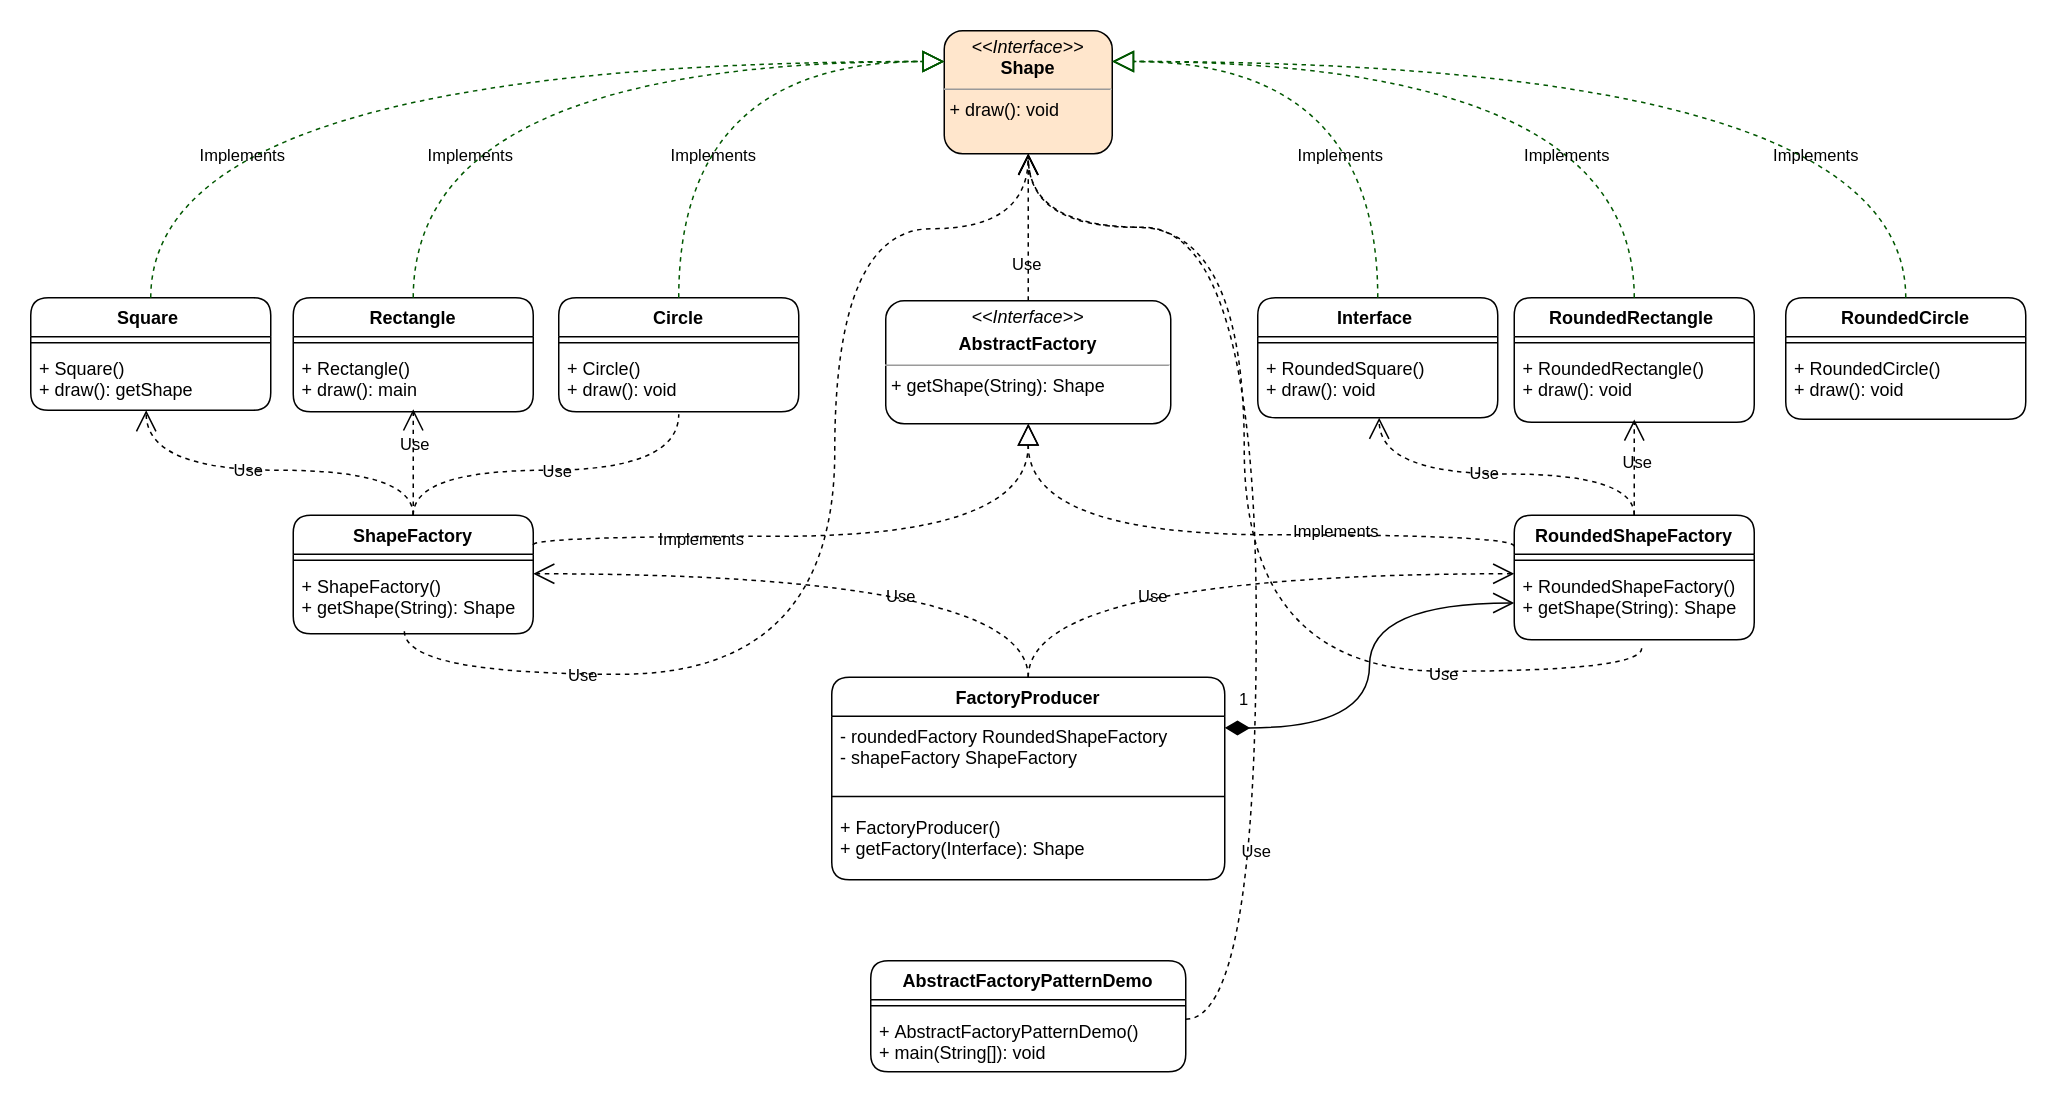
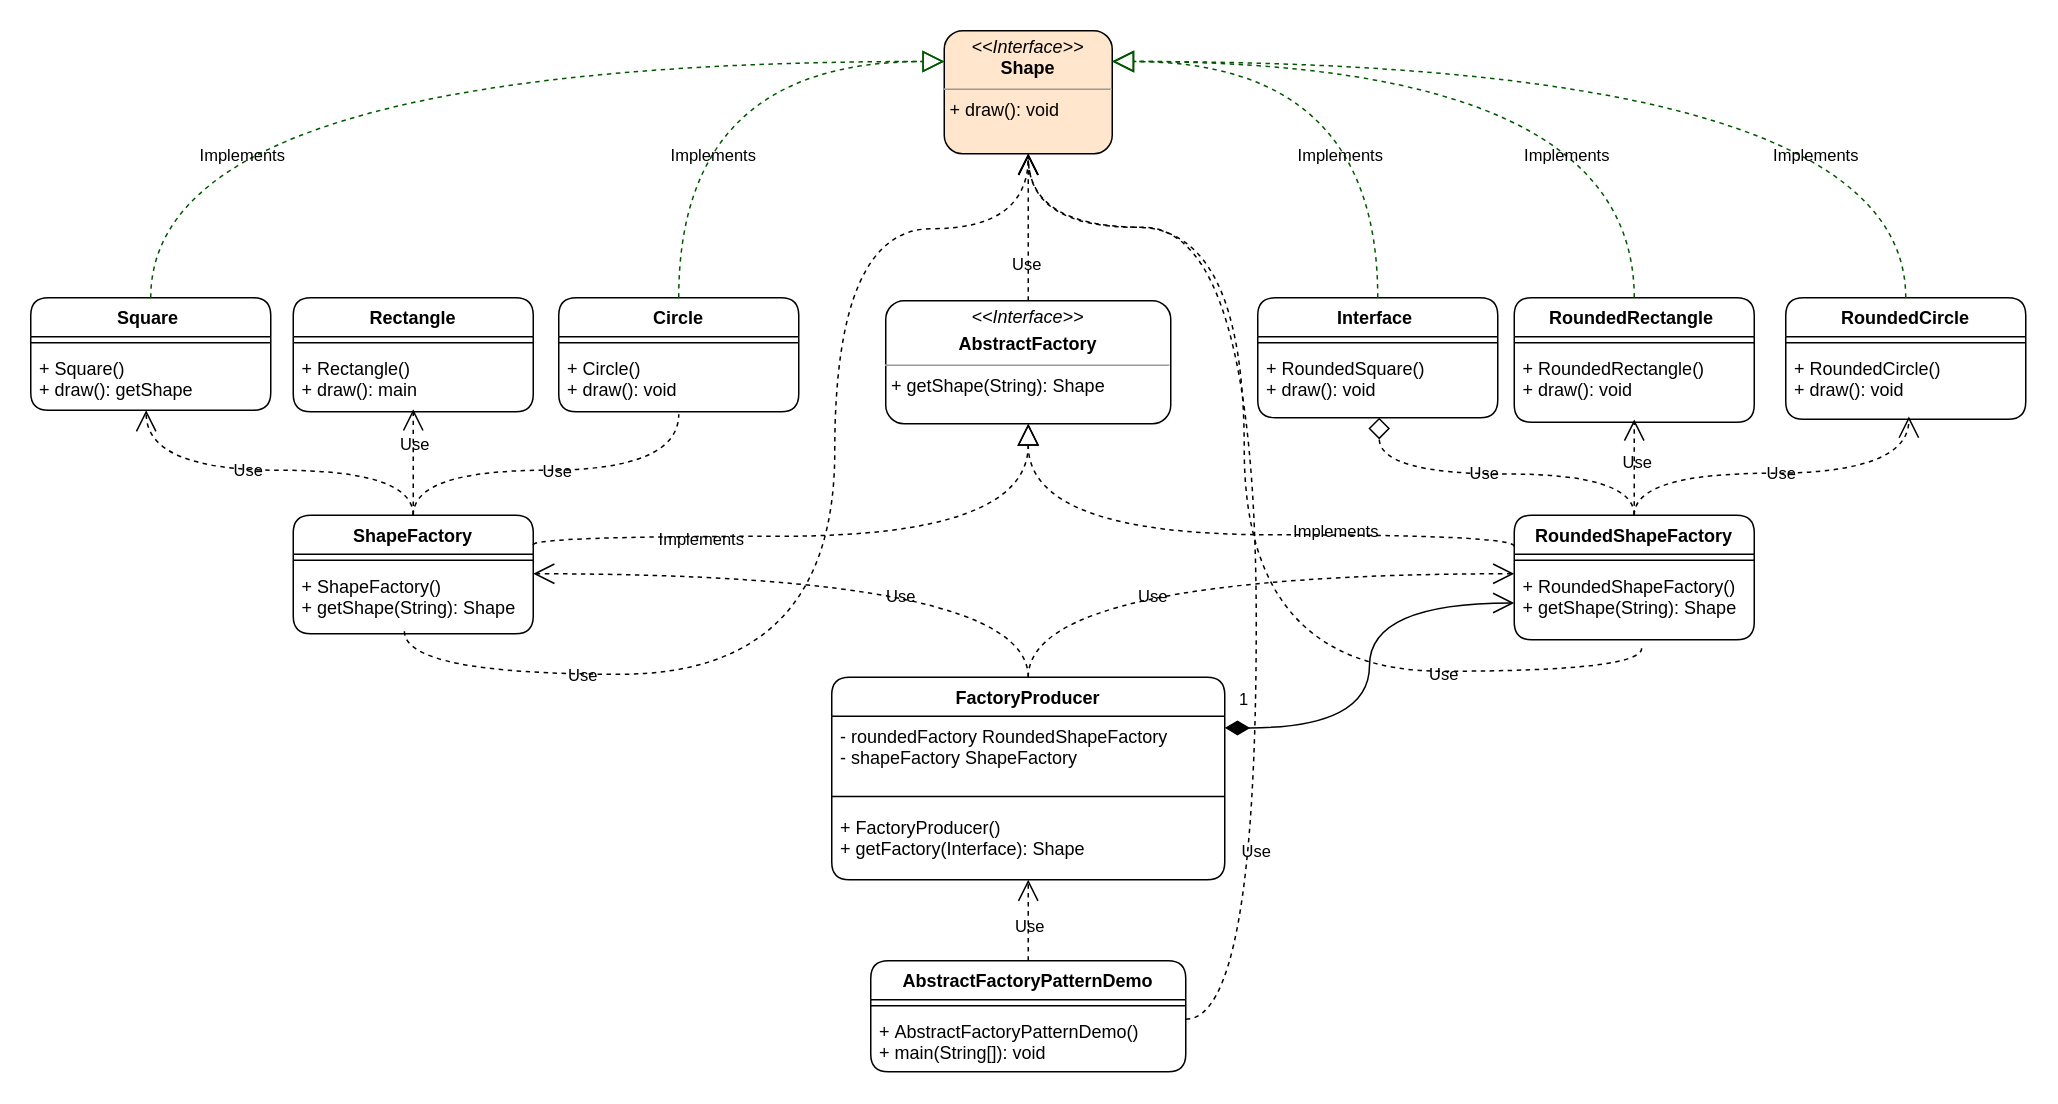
edge "Rectangle" -> "<<Interface>> Shape + draw(): void": removed, label "Implements"
edge "RoundedShapeFactory" -> "+ RoundedSquare() + draw(): void": arrowhead open -> diamond
edge "RoundedShapeFactory" -> "+ RoundedCircle() + draw(): void": added, label "Use"
edge "AbstractFactoryPatternDemo" -> "+ FactoryProducer() + getFactory(Interface): Shape": added, label "Use"
